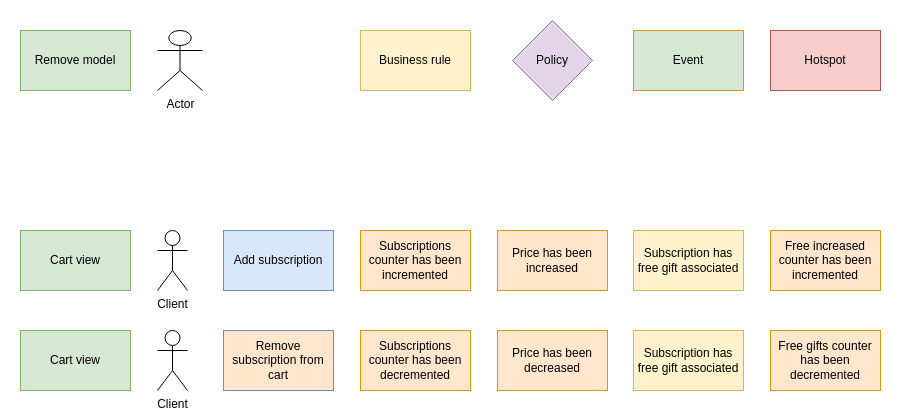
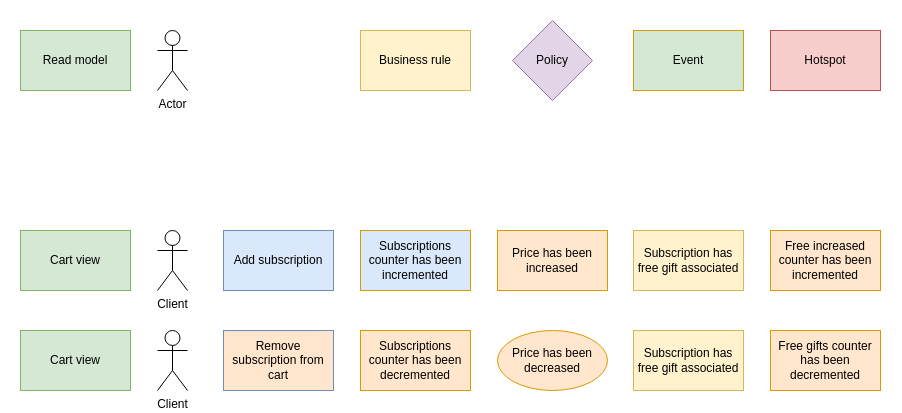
node "Remove model": label "Remove model" -> "Read model"
node "Actor": size 45x60 -> 30x60
node "Subscriptions counter has been incremented": fillcolor #ffe6cc -> #dae8fc
node "Price has been decreased": shape rectangle -> ellipse
